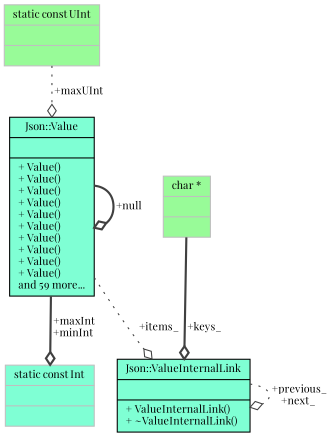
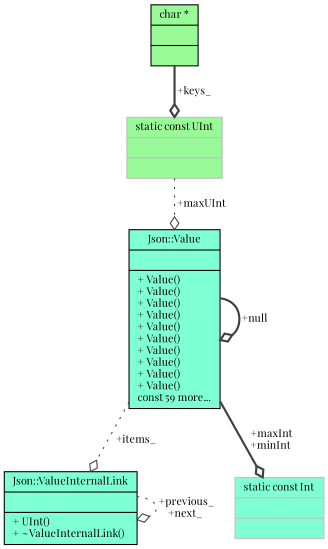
node "char *": color grey75 -> black
node "Json::Value": text "and 59 more..." -> "const 59 more..."
edge "char *" -> "Json::ValueInternalLink": now "char *" -> "static const UInt"
node "Json::ValueInternalLink": text "+ ValueInternalLink()" -> "+ UInt()"
